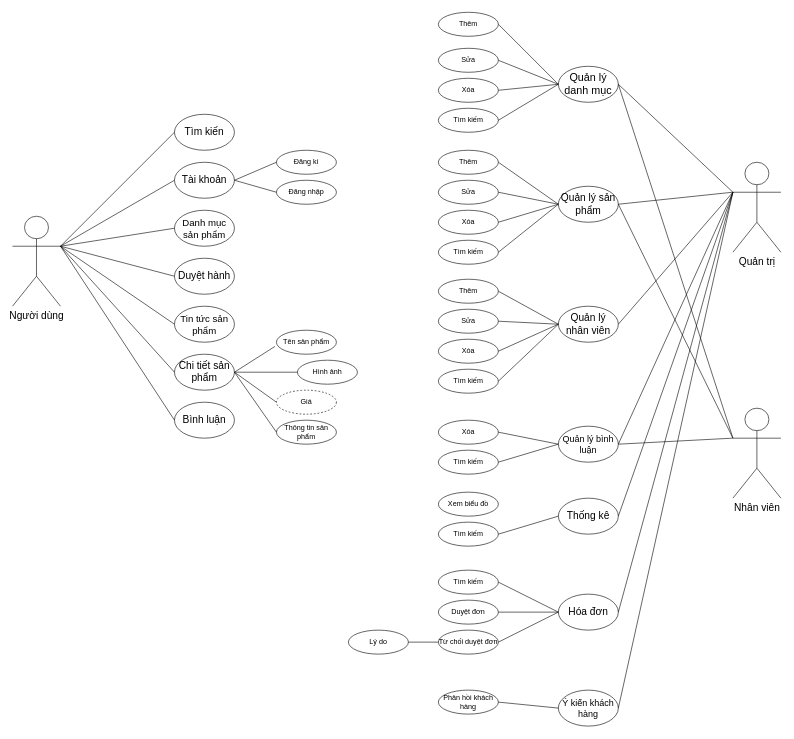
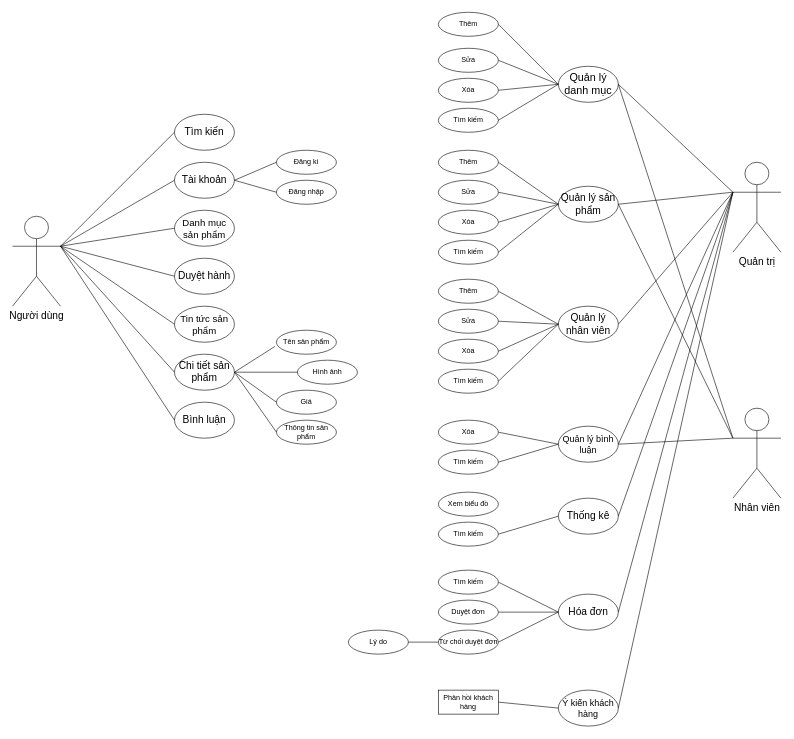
node "Giá": style dashed -> solid
node "Phản hồi khách hàng": shape ellipse -> rectangle
